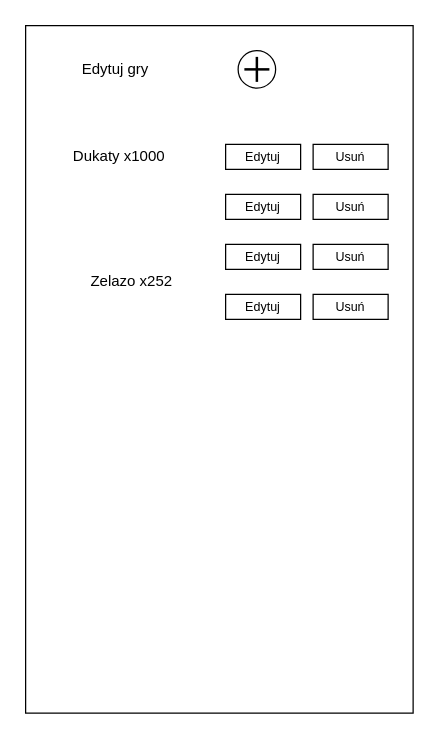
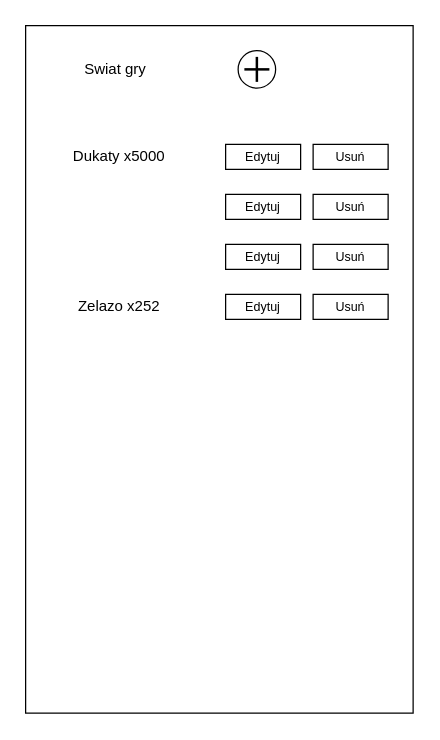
node "Edytuj gry": label "Edytuj gry" -> "Swiat gry"
node "Dukaty x1000": label "Dukaty x1000" -> "Dukaty x5000"
node "Zelazo x252": moved (132, 282) -> (119, 307)
